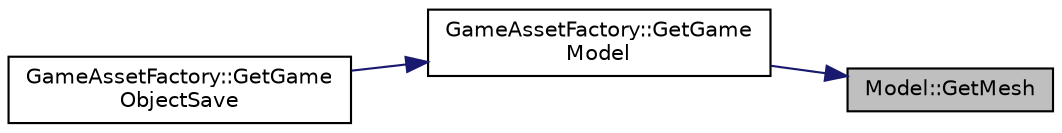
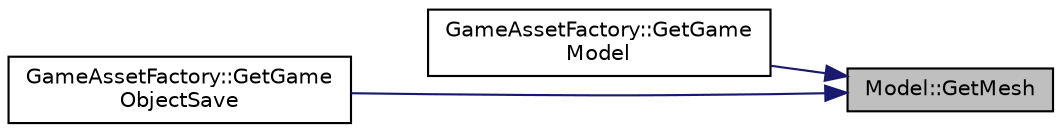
edge "GameAssetFactory::GetGame ObjectSave" -> "GameAssetFactory::GetGame Model": now "GameAssetFactory::GetGame ObjectSave" -> "Model::GetMesh"
